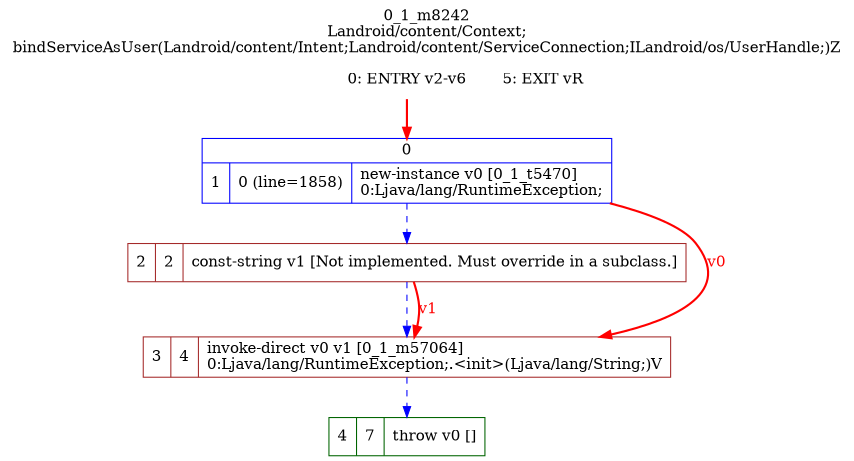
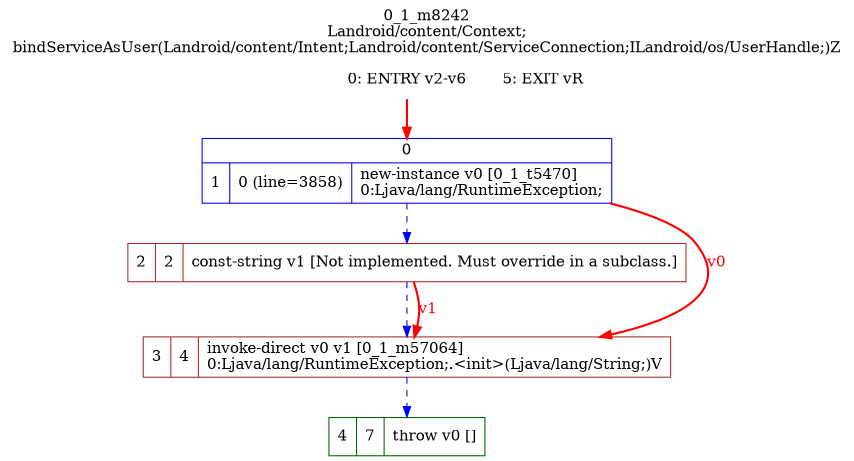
node "0": text "0 (line=1858)" -> "0 (line=3858)"
